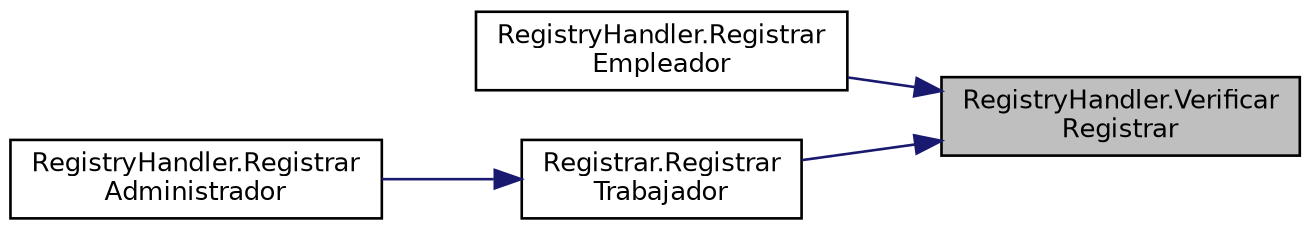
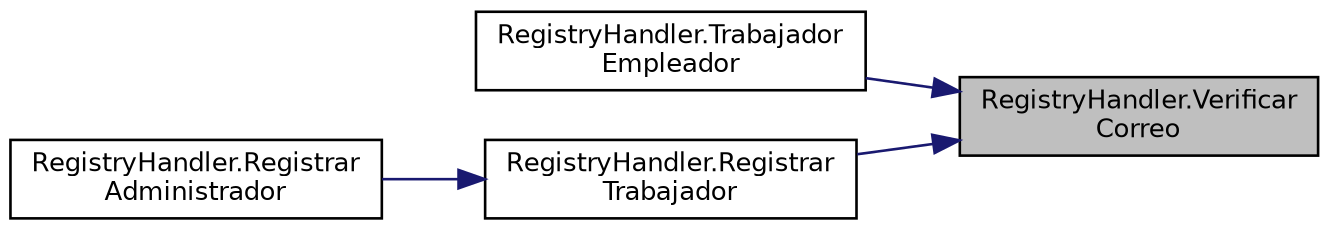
node "RegistryHandler.Registrar Empleador": label "RegistryHandler.Registrar Empleador" -> "RegistryHandler.Trabajador Empleador"
node "RegistryHandler.Verificar Registrar": label "RegistryHandler.Verificar Registrar" -> "RegistryHandler.Verificar Correo"
node "Registrar.Registrar Trabajador": label "Registrar.Registrar Trabajador" -> "RegistryHandler.Registrar Trabajador"
